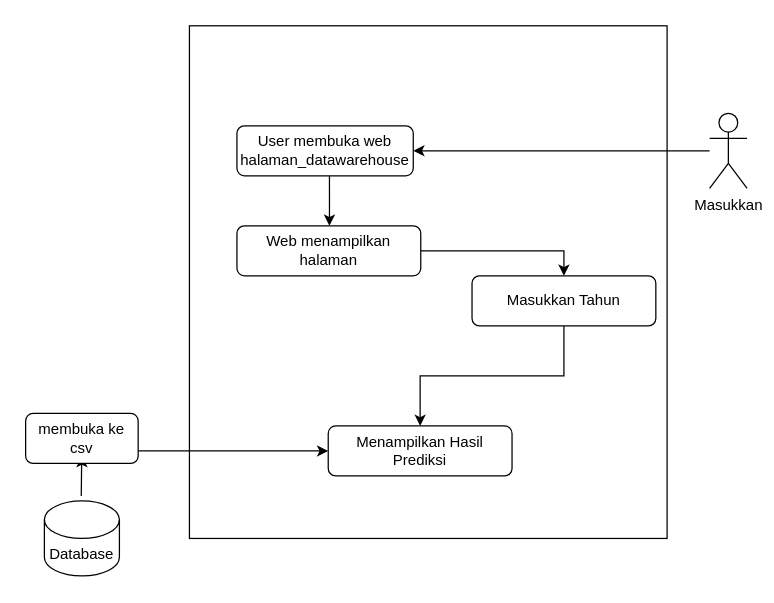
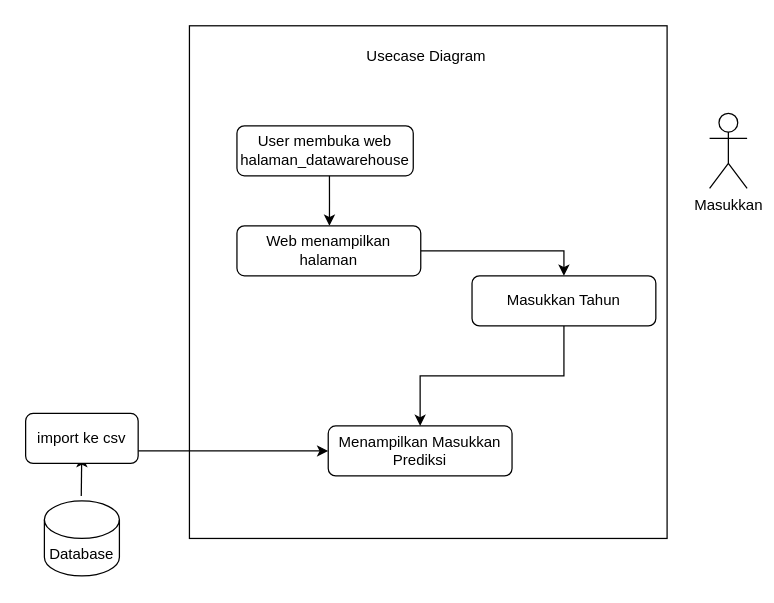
node "Usecase Diagram": added
edge "Masukkan" -> "User membuka web halaman_datawarehouse": removed
node "membuka ke csv": label "membuka ke csv" -> "import ke csv"
node "Menampilkan Hasil Prediksi": label "Menampilkan Hasil Prediksi" -> "Menampilkan Masukkan Prediksi"
